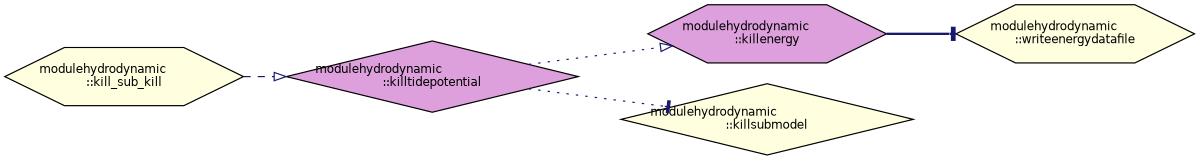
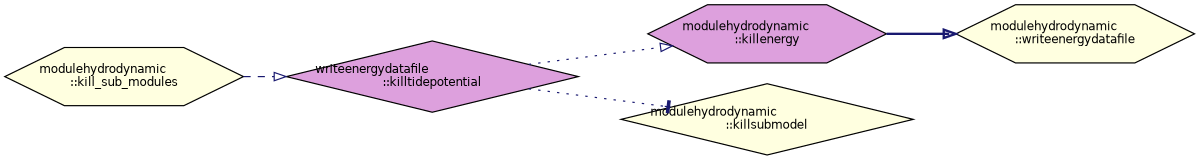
edge "modulehydrodynamic ::killenergy" -> "modulehydrodynamic ::writeenergydatafile": arrowhead tee -> onormal
node "modulehydrodynamic ::kill_sub_kill": label "modulehydrodynamic ::kill_sub_kill" -> "modulehydrodynamic ::kill_sub_modules"
node "modulehydrodynamic ::killtidepotential": label "modulehydrodynamic ::killtidepotential" -> "writeenergydatafile ::killtidepotential"
